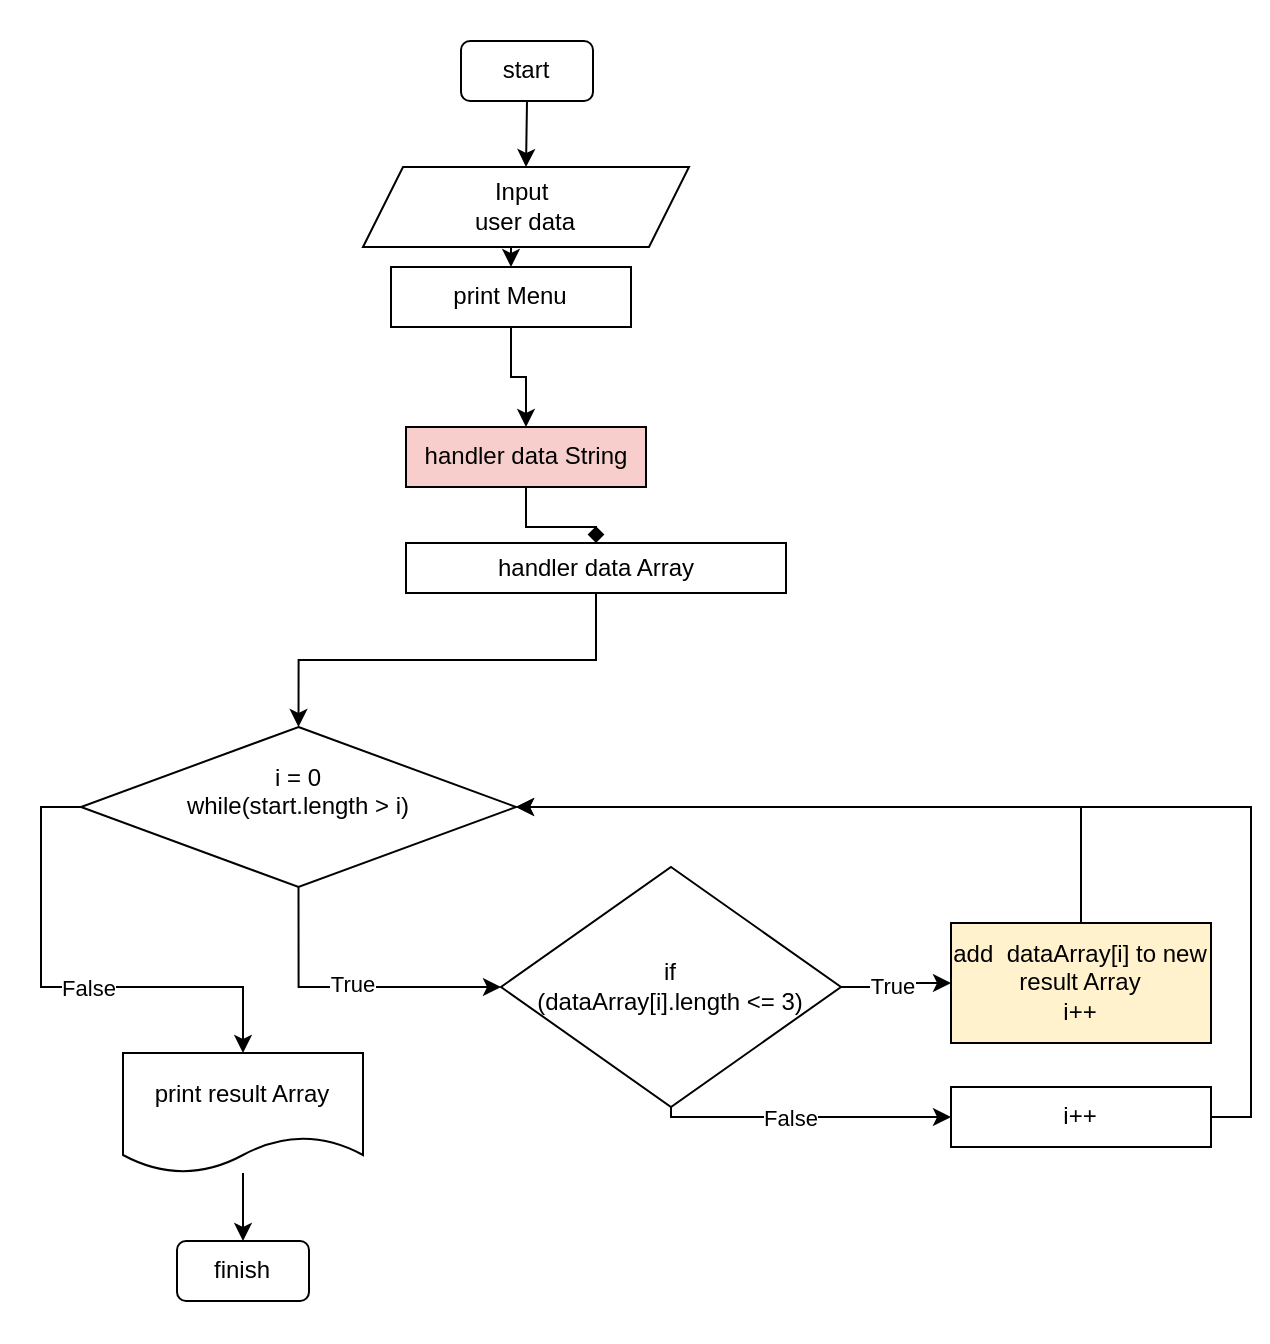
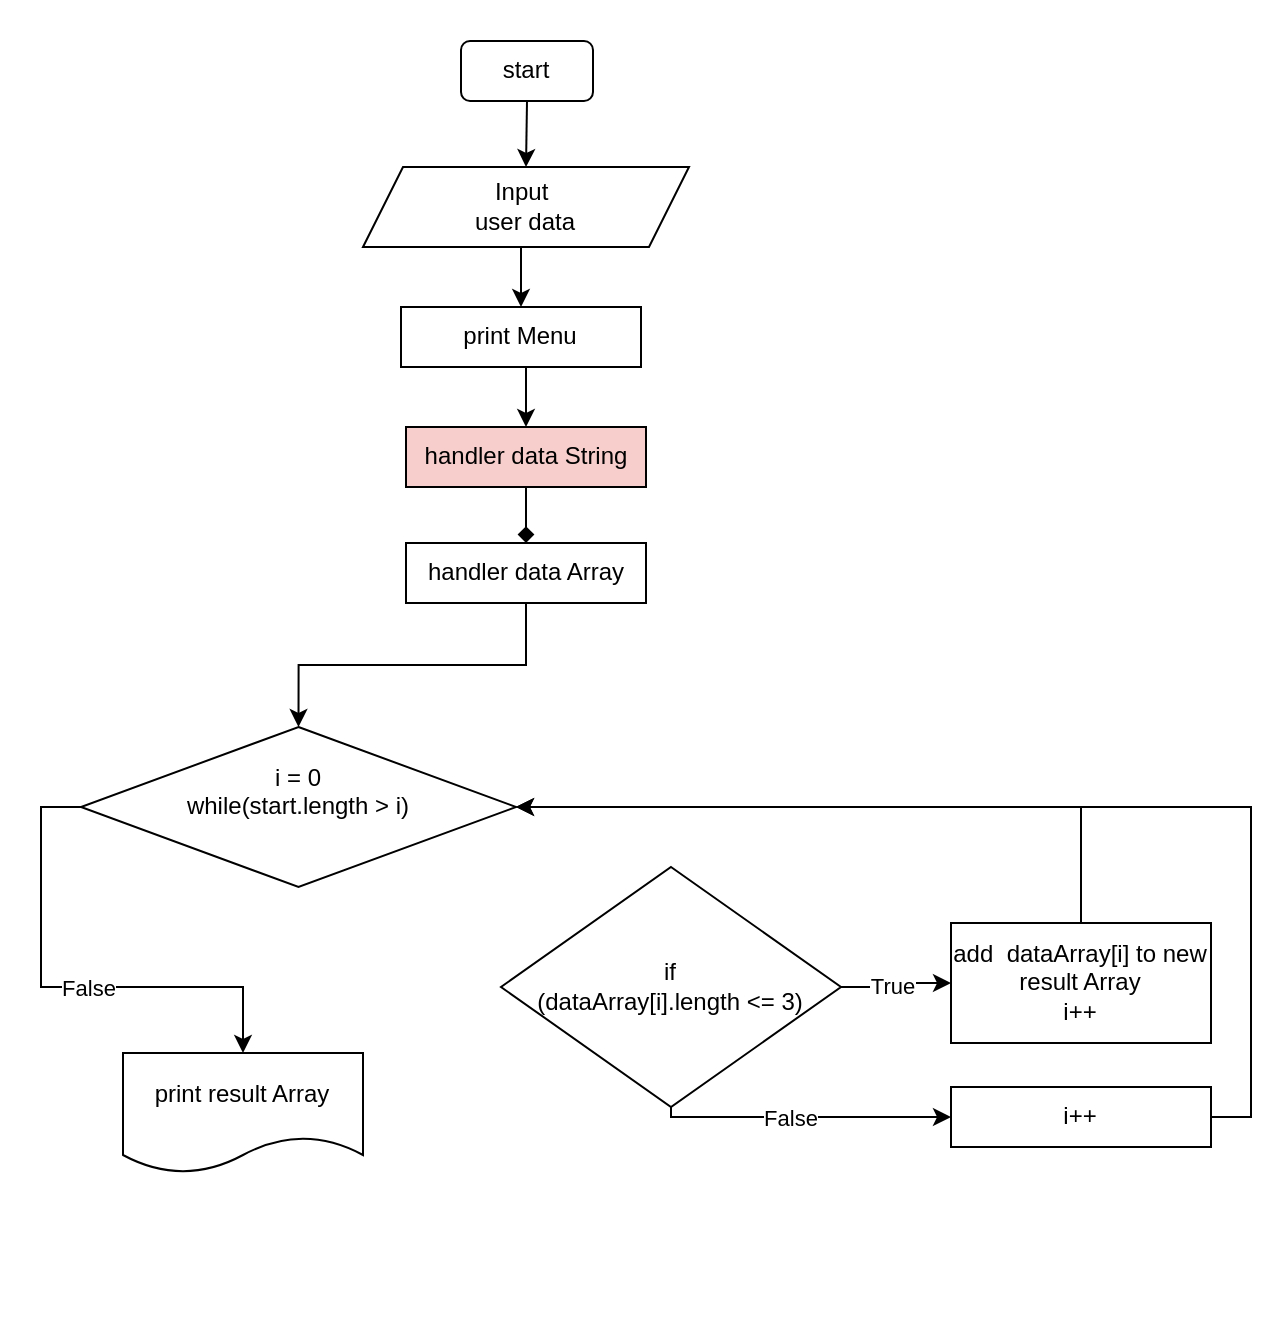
node "print Menu": moved (511, 297) -> (521, 337)
node "handler data Array": size 380x50 -> 240x60
node "add dataArray[i] to new result Array i++": fillcolor #fff2cc -> #ffffff
edge "i = 0 while(start.length > i)" -> "if (dataArray[i].length <= 3)": removed, label "True"
edge "print result Array" -> "finish": removed
node "finish": removed
